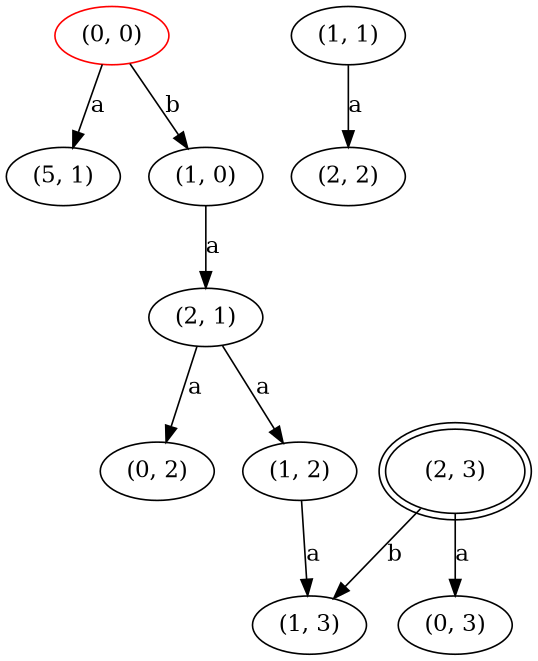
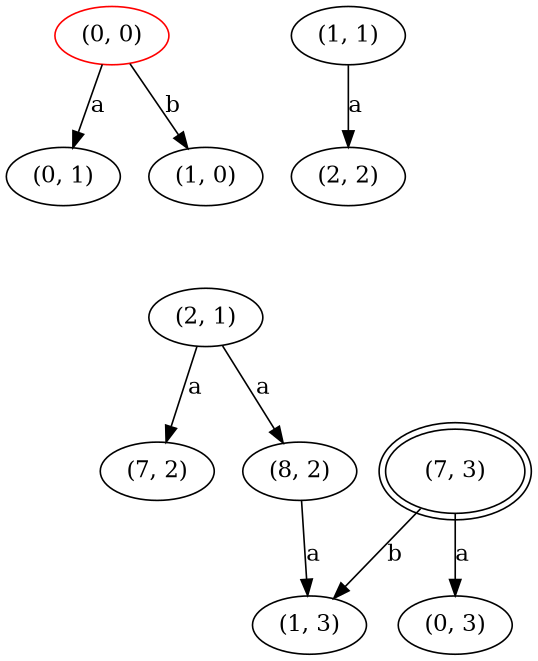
node "(5, 1)": label "(5, 1)" -> "(0, 1)"
edge "(1, 0)" -> "(2, 1)": removed, label "a"
node "(0, 2)": label "(0, 2)" -> "(7, 2)"
node "(1, 2)": label "(1, 2)" -> "(8, 2)"
node "(2, 3)": label "(2, 3)" -> "(7, 3)"
